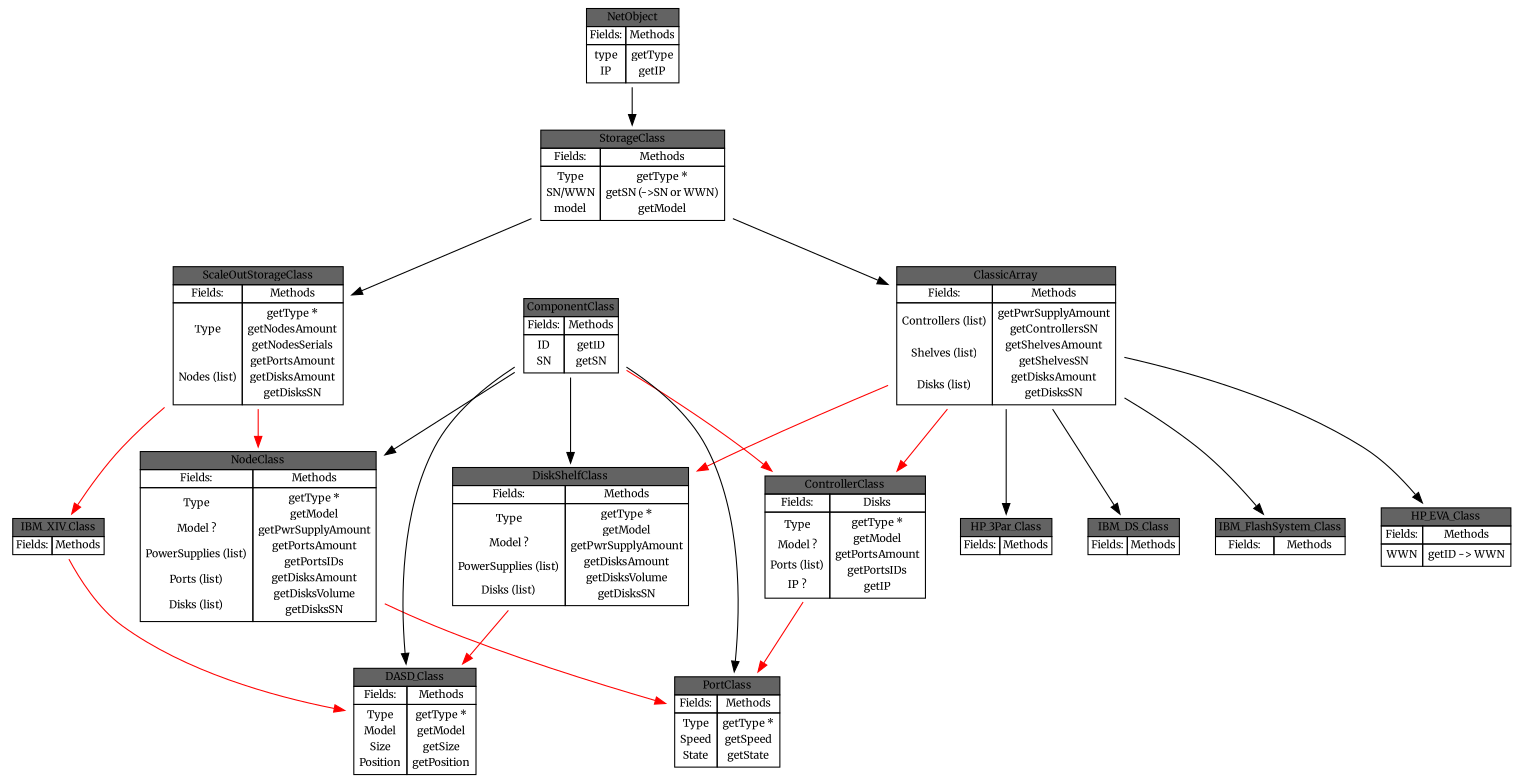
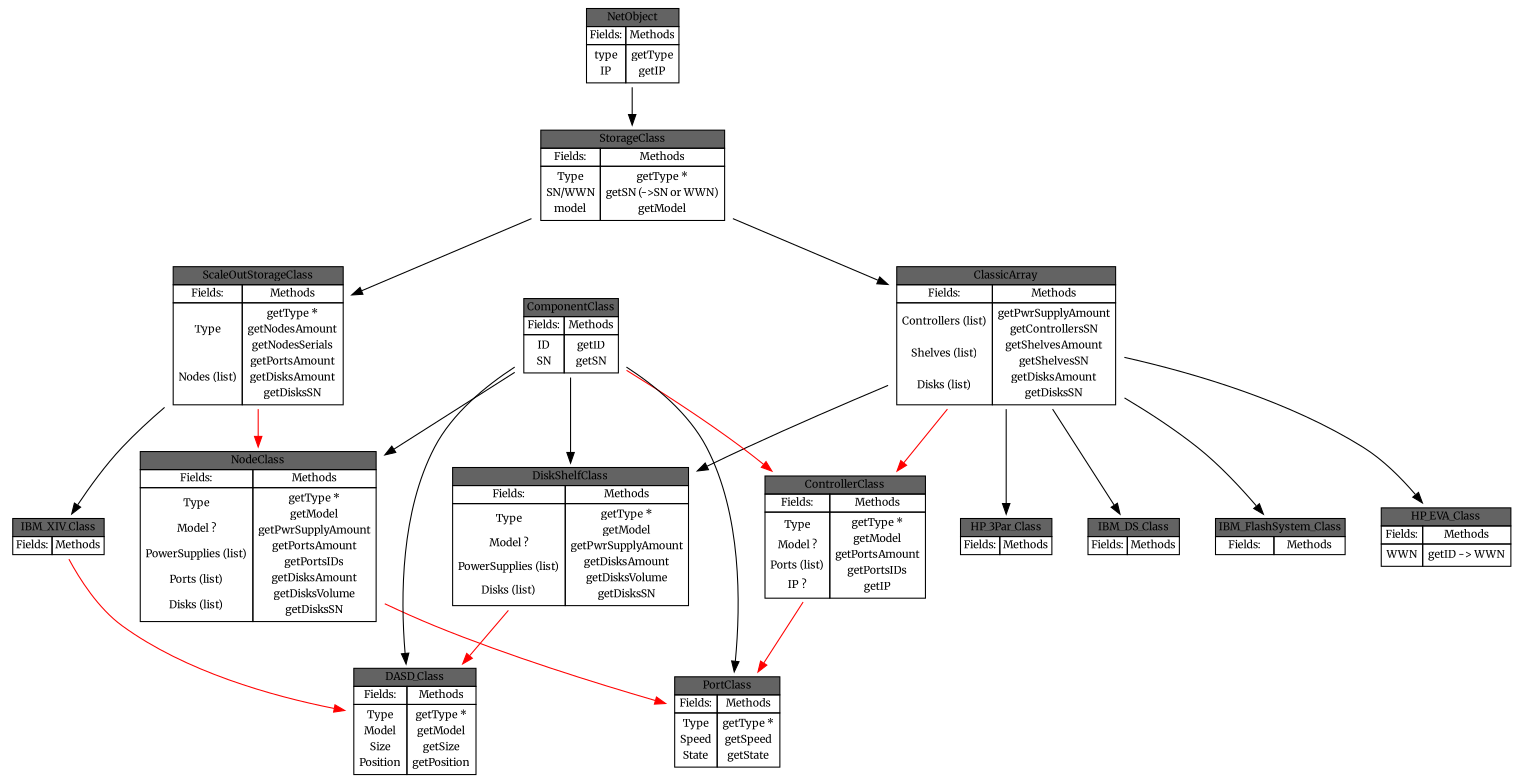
edge "ClassicArray" -> "DiskShelfClass": color red -> black
edge "ScaleOutStorageClass" -> "IBM_XIV_Class": color red -> black
node "ControllerClass": text "Disks" -> "Methods"
